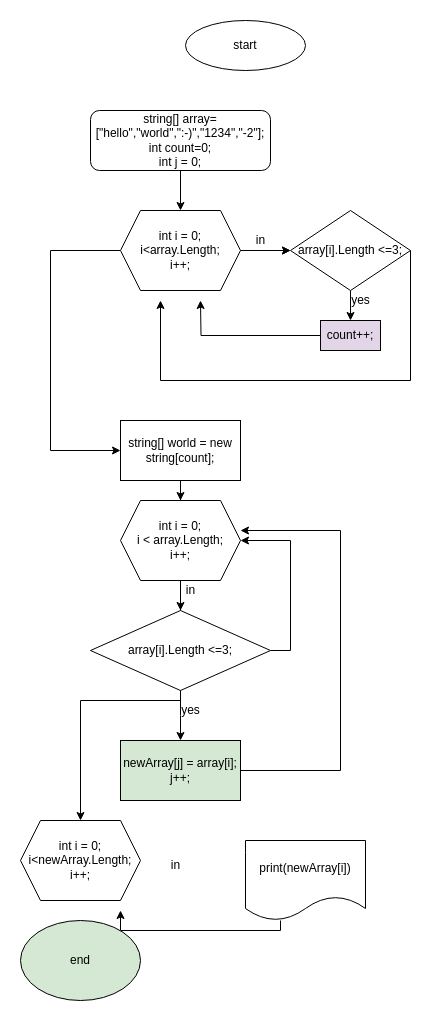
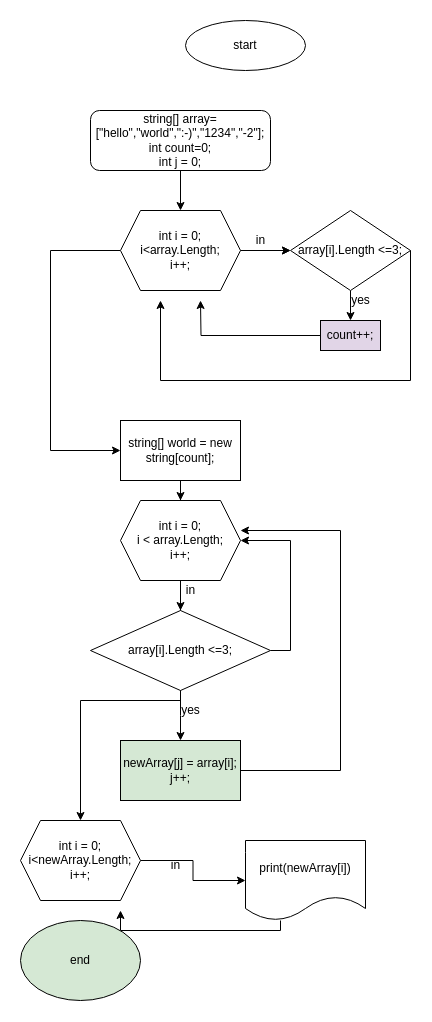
edge "int i = 0; i<newArray.Length; i++;" -> "print(newArray[i])": added
